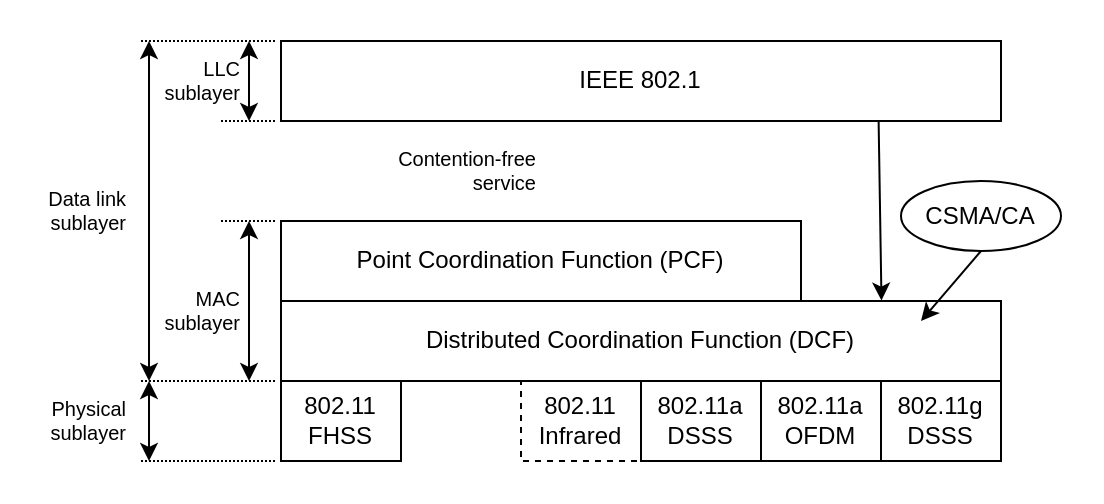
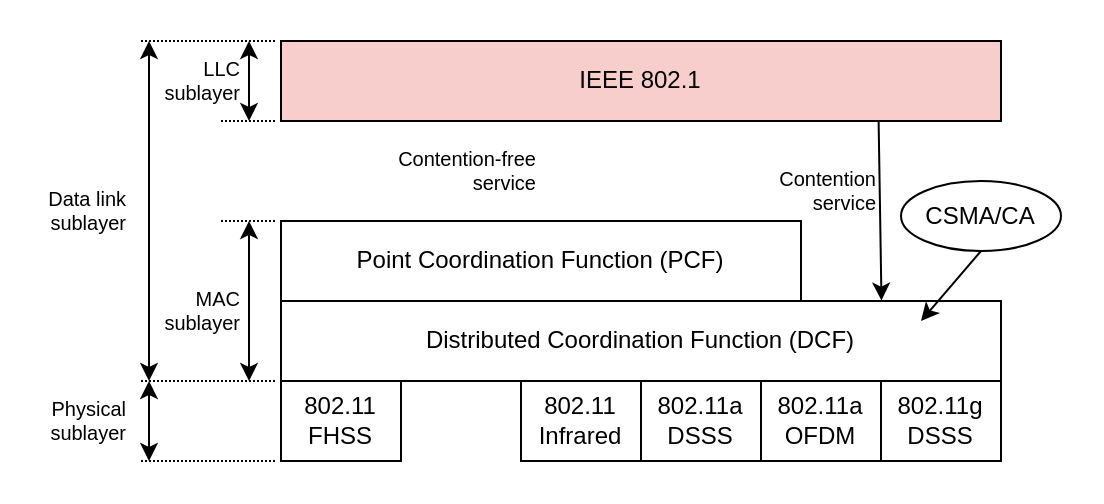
node "IEEE 802.1": fillcolor #ffffff -> #f8cecc
node "Contention service": added
node "802.11 Infrared": style dashed -> solid
